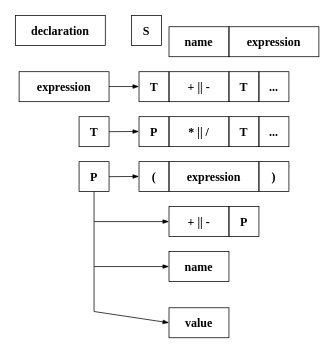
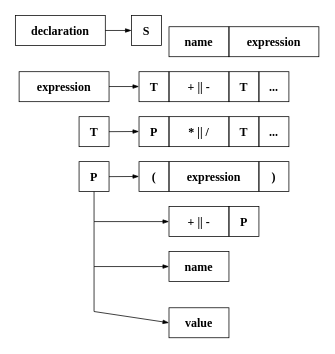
edge "declaration" -> "S": added
